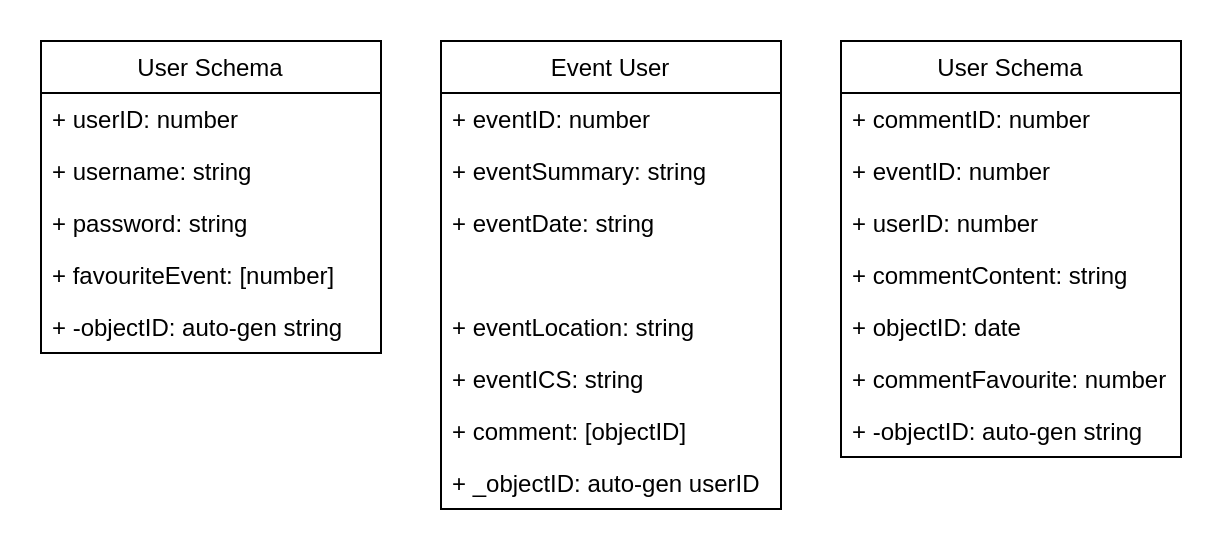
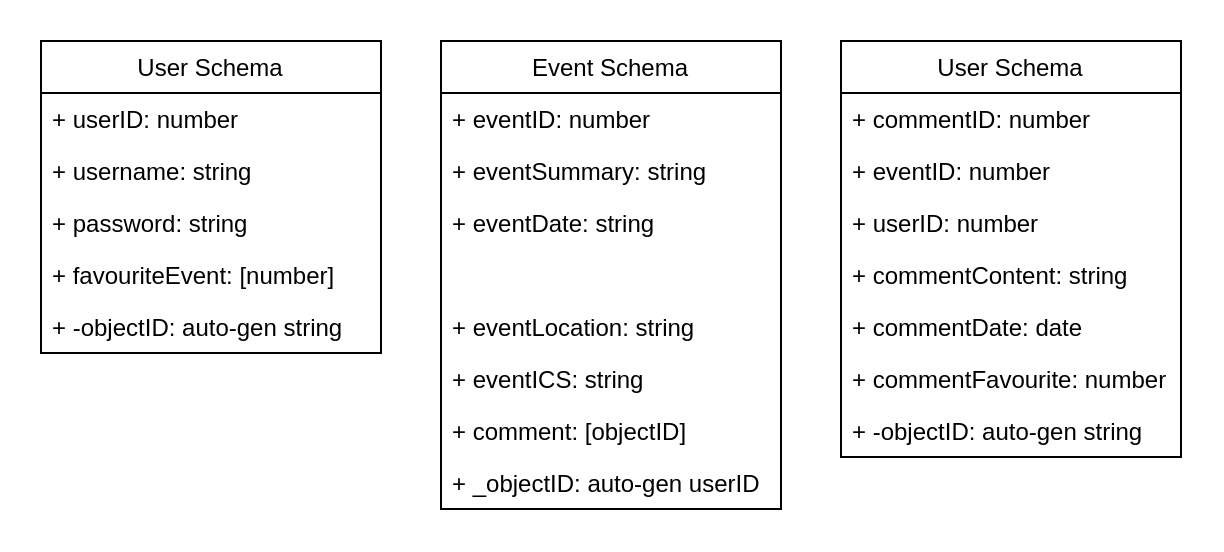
node "Event User": label "Event User" -> "Event Schema"
node "+ objectID: date": label "+ objectID: date" -> "+ commentDate: date"
